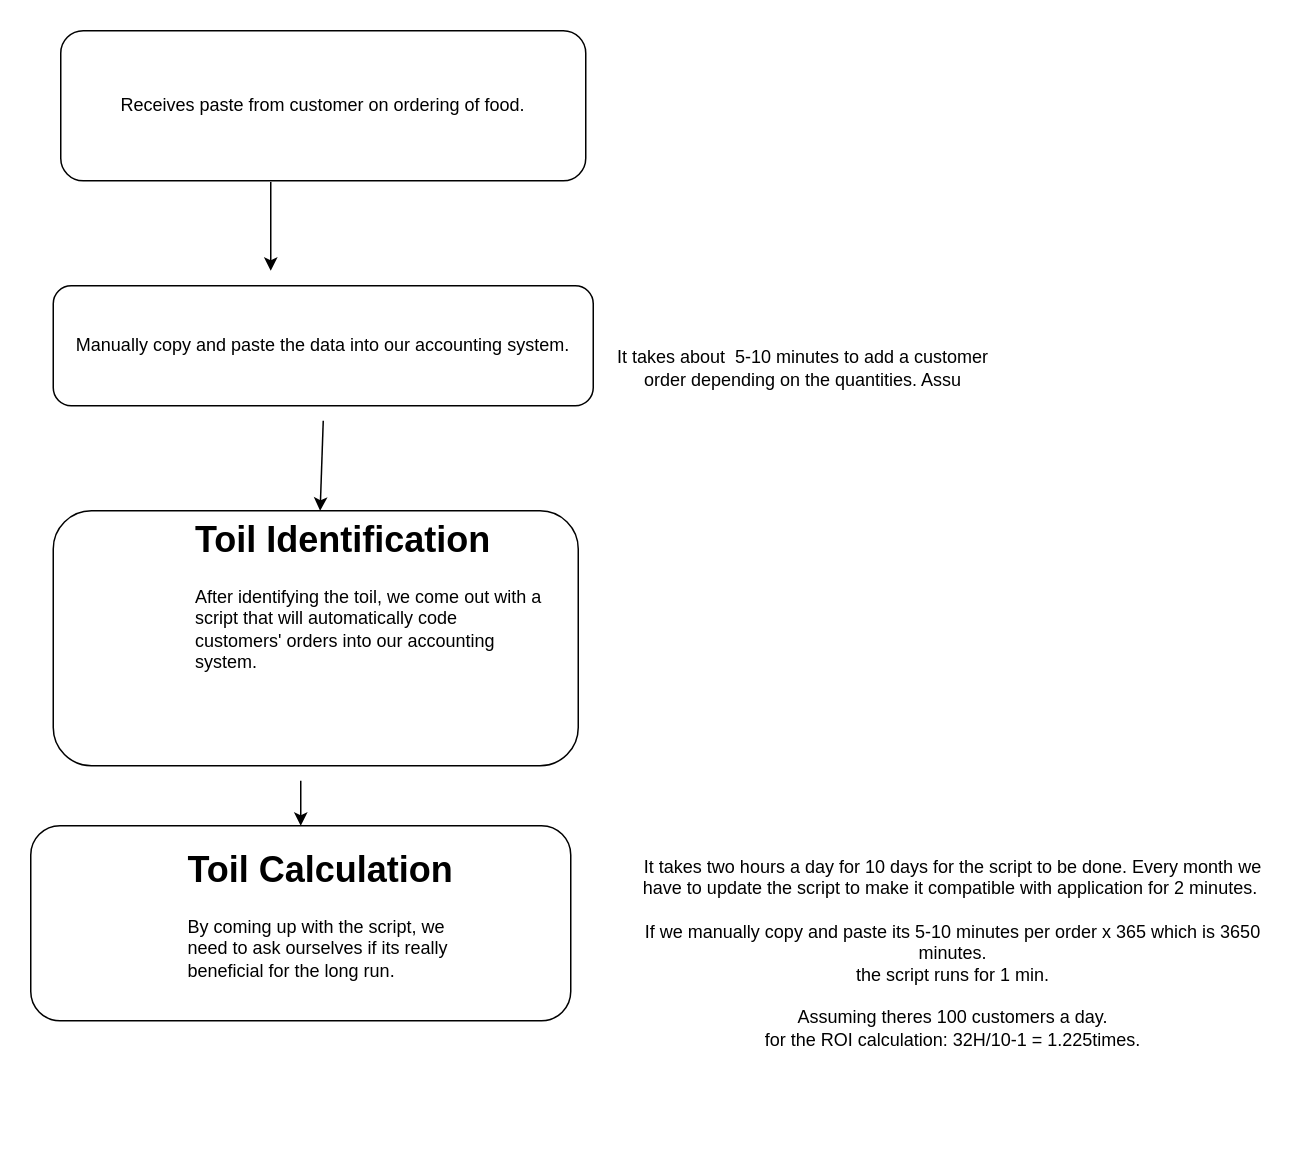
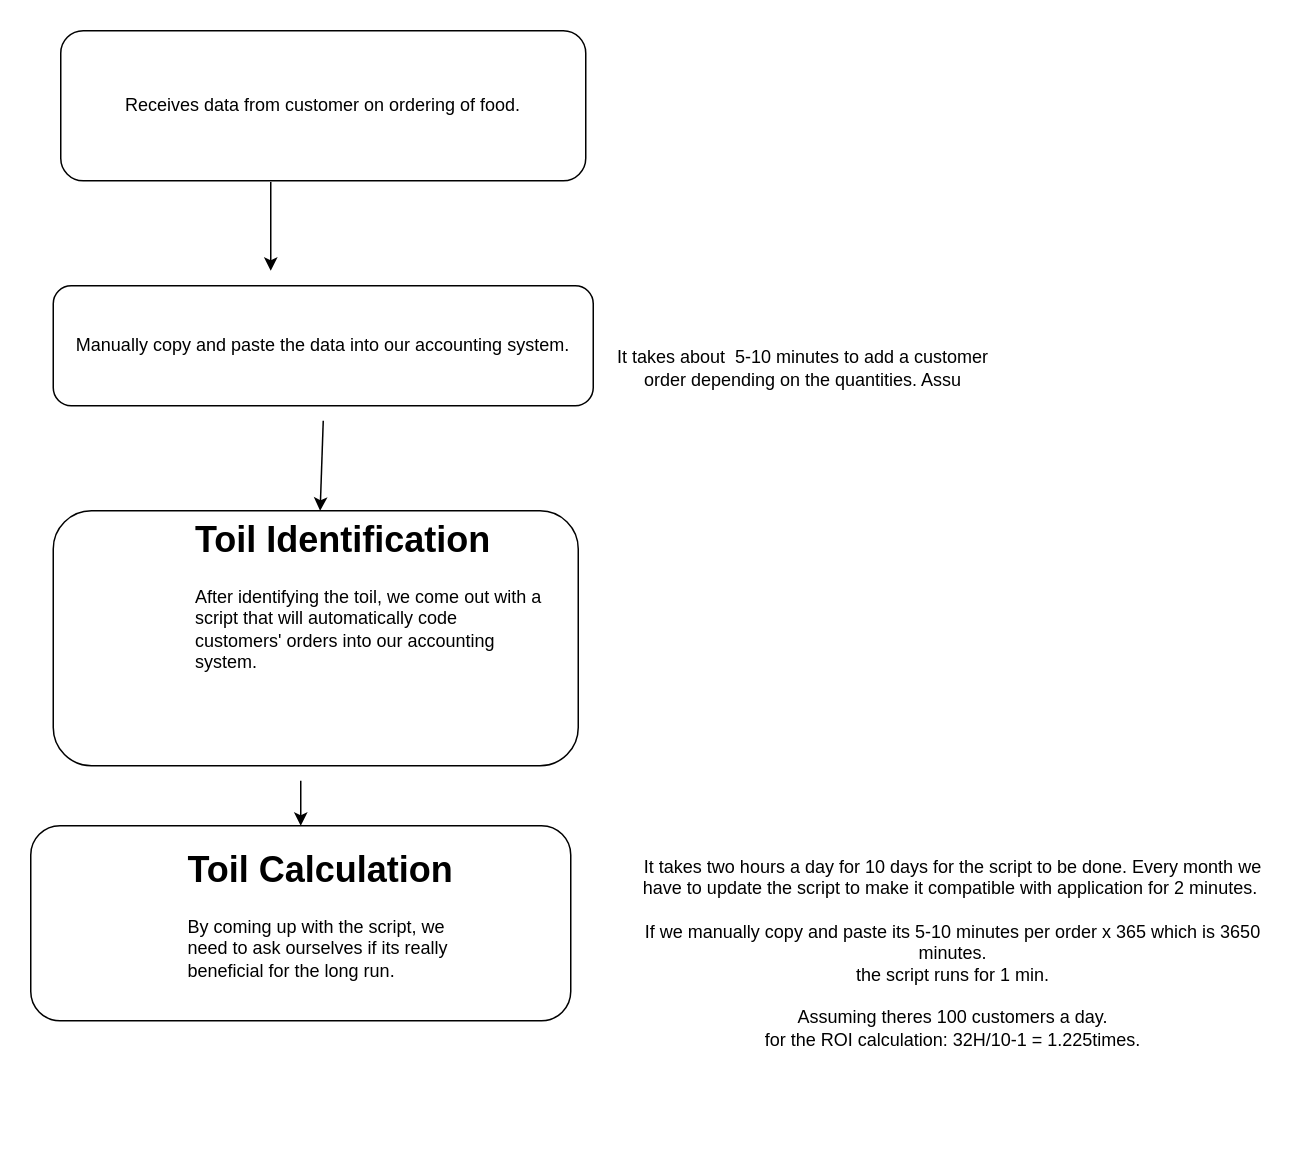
node "Receives paste from customer on ordering of food.": label "Receives paste from customer on ordering of food." -> "Receives data from customer on ordering of food."
